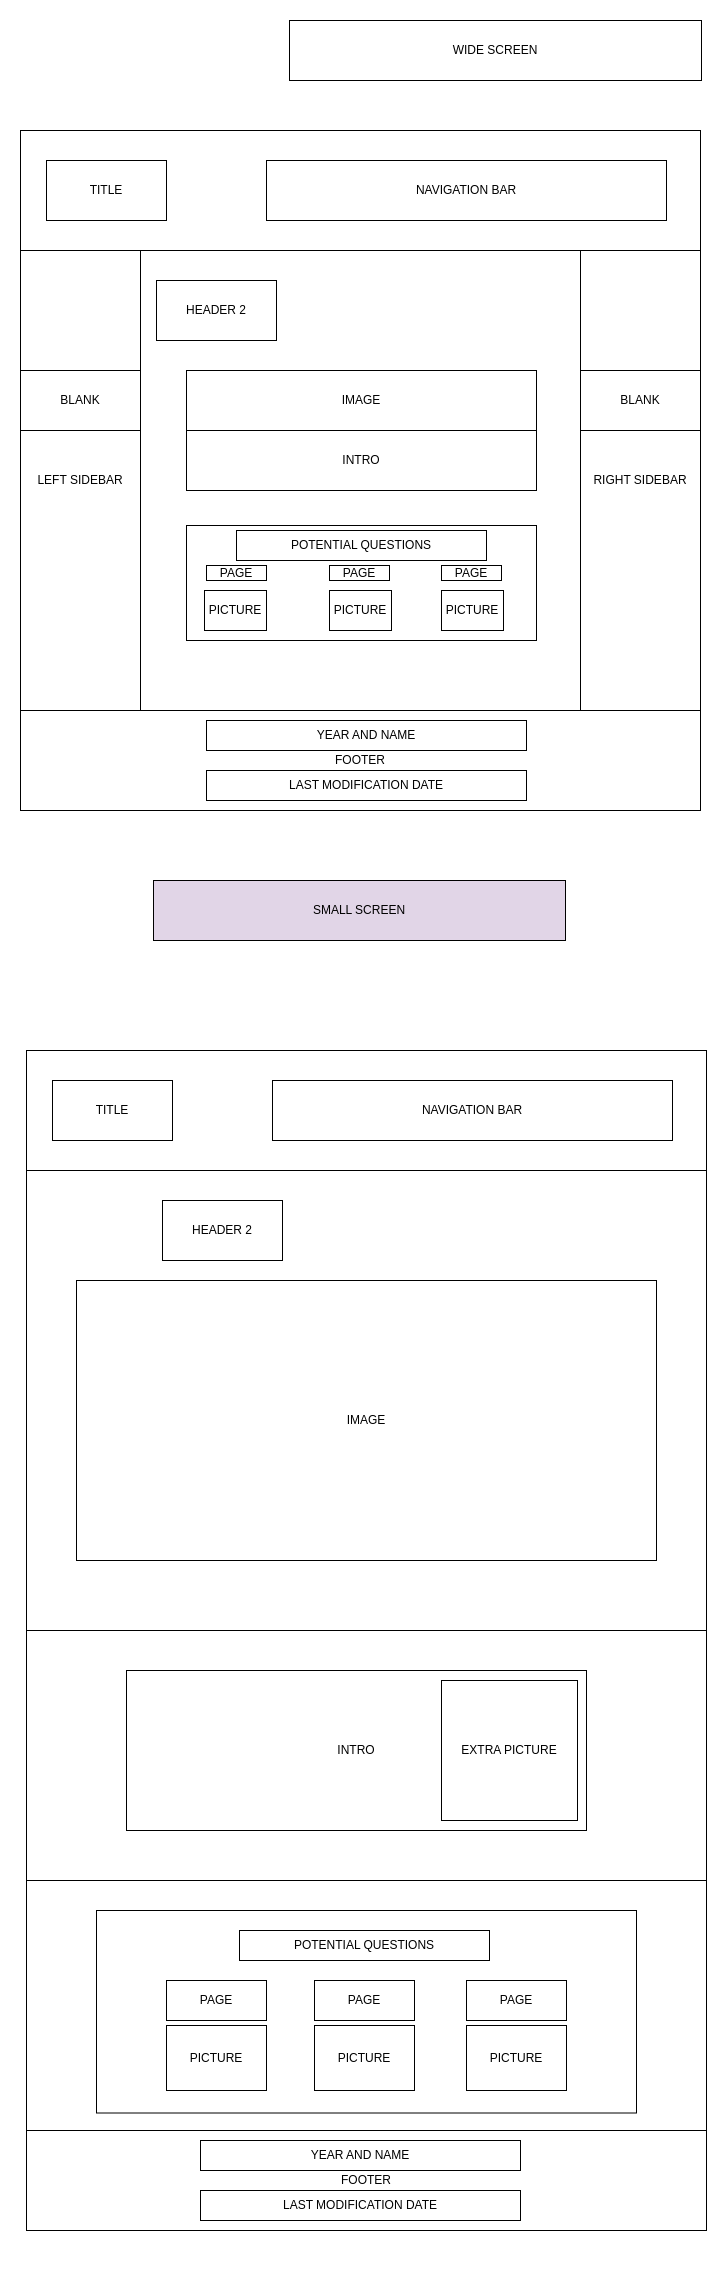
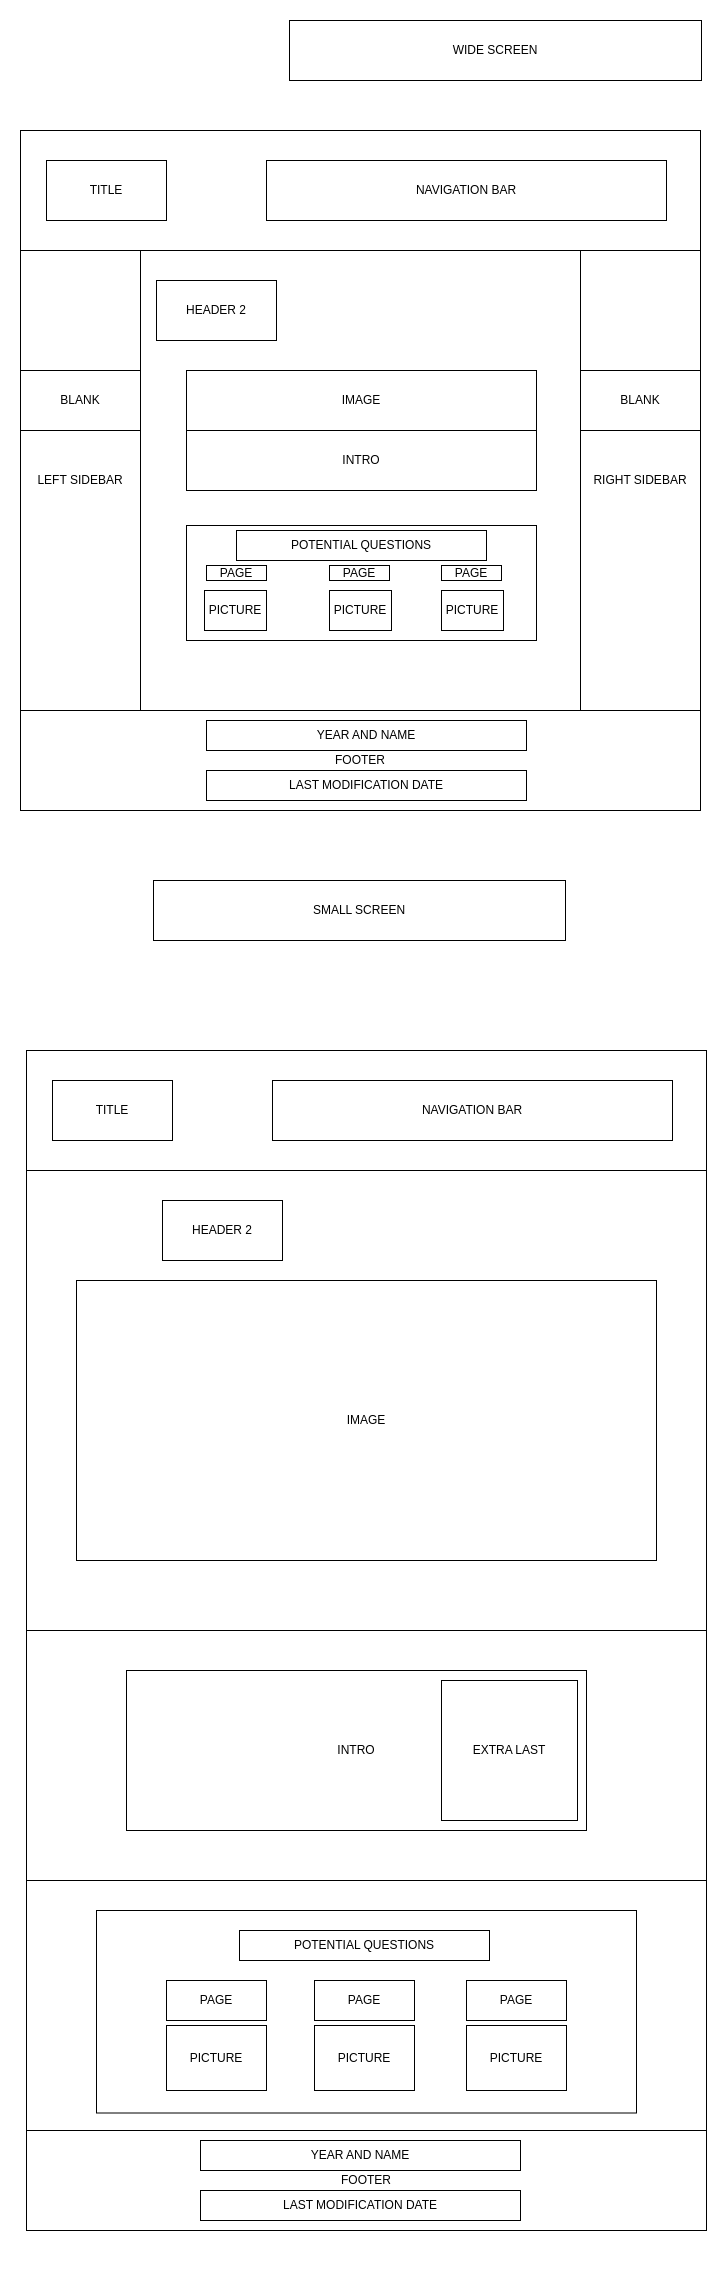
node "SMALL SCREEN": fillcolor #e1d5e7 -> #ffffff
node "EXTRA PICTURE": label "EXTRA PICTURE" -> "EXTRA LAST"
